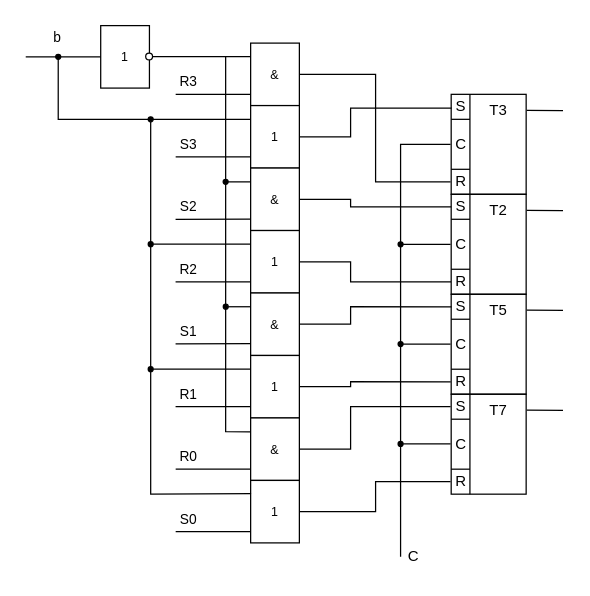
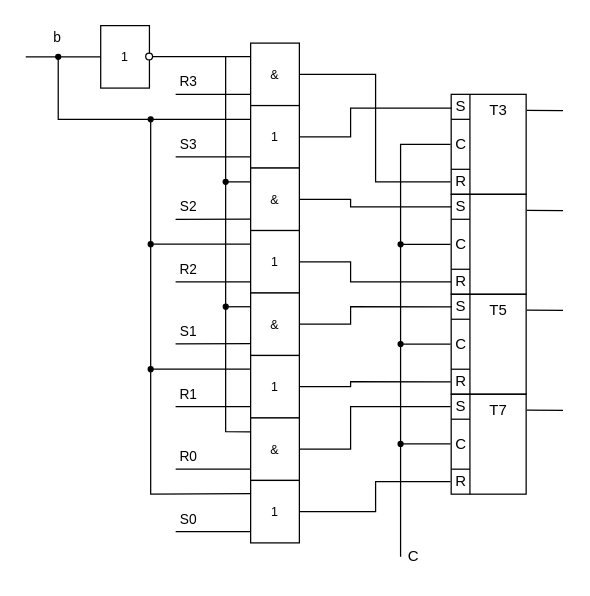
node "T2": removed
